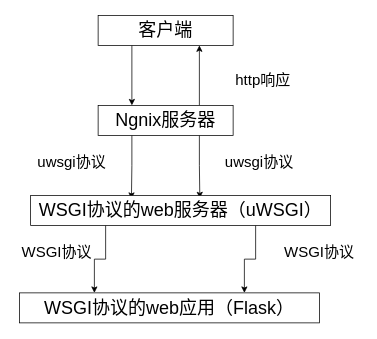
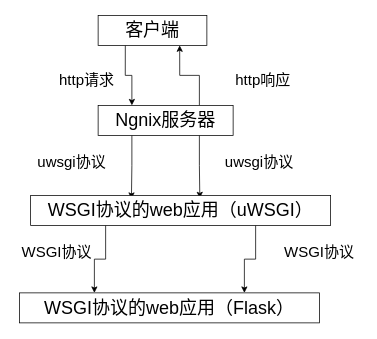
node "客户端": size 135x30 -> 109x30
node "http请求": added
node "WSGI协议的web服务器（uWSGI）": label "WSGI协议的web服务器（uWSGI）" -> "WSGI协议的web应用（uWSGI）"
